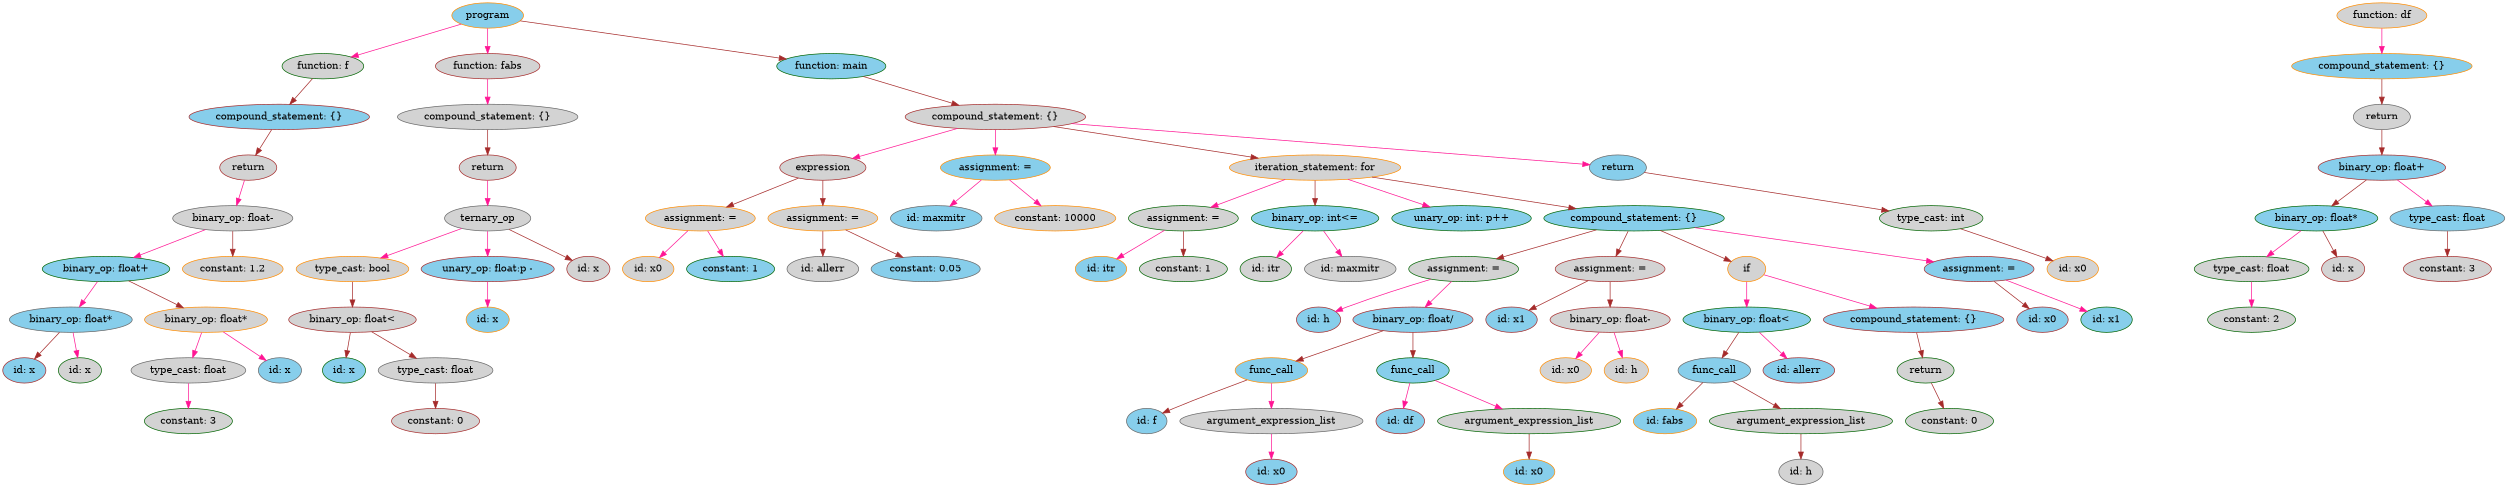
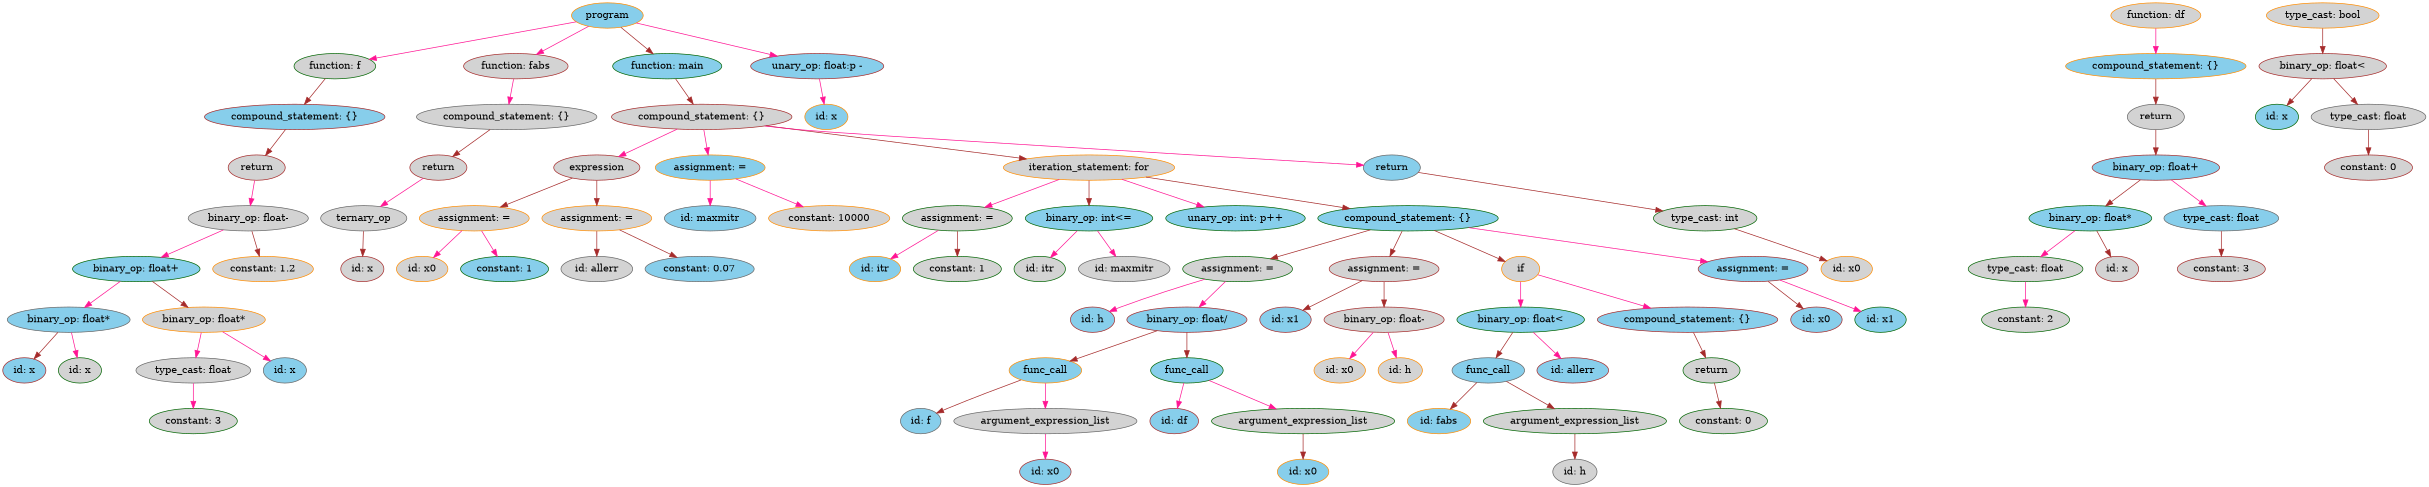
edge "ternary_op" -> "unary_op: float:p -": now "program" -> "unary_op: float:p -"
edge "ternary_op" -> "type_cast: bool": removed
node "constant: 0.05": label "constant: 0.05" -> "constant: 0.07"
